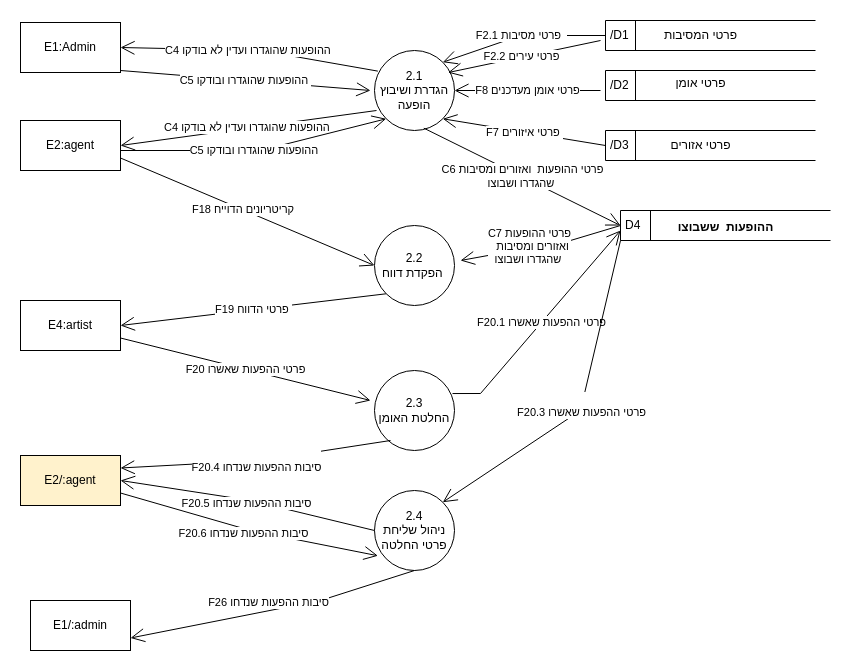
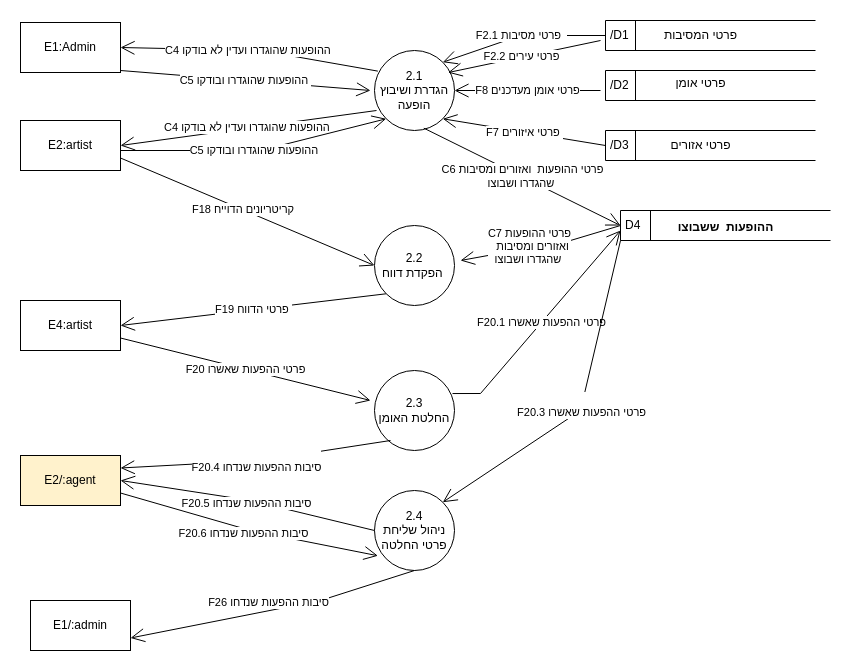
node "E2:agent": label "E2:agent" -> "E2:artist"
